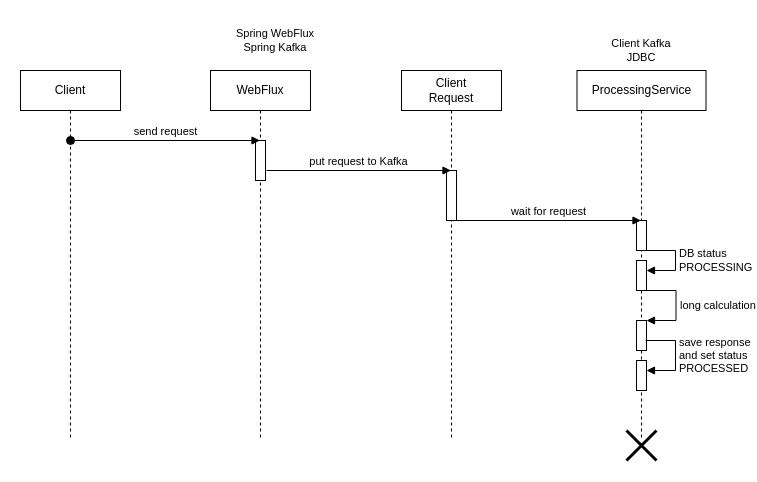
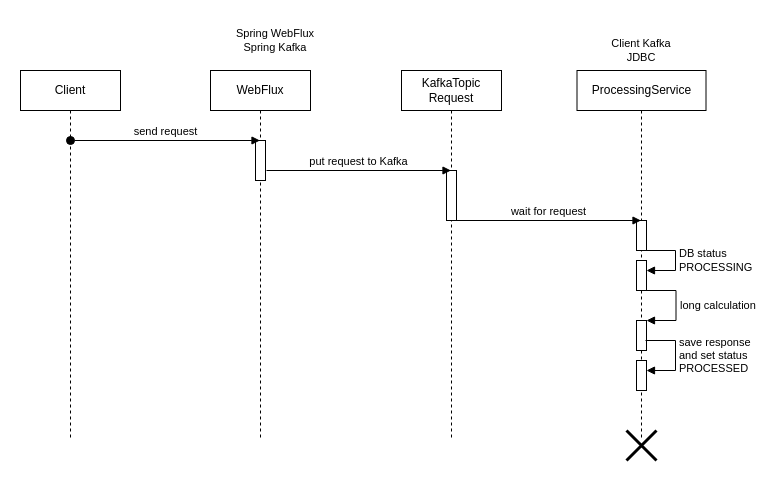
node "Client Request": label "Client Request" -> "KafkaTopic Request"
